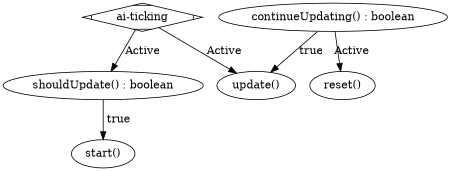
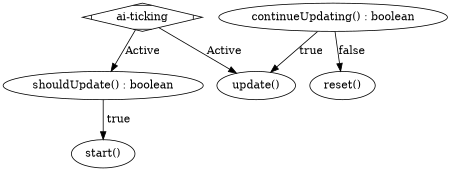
edge "continueUpdating() : boolean" -> "reset()": label "Active" -> "false"
